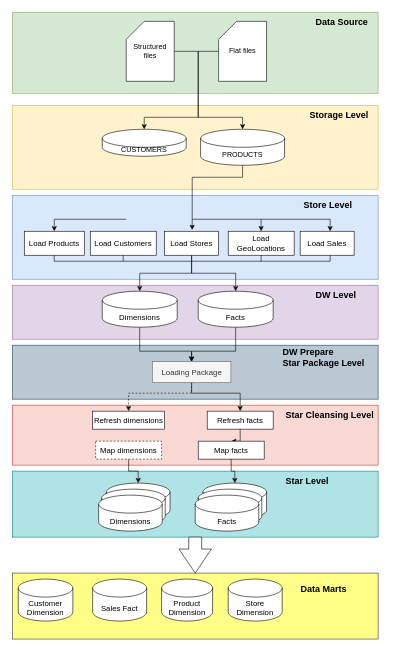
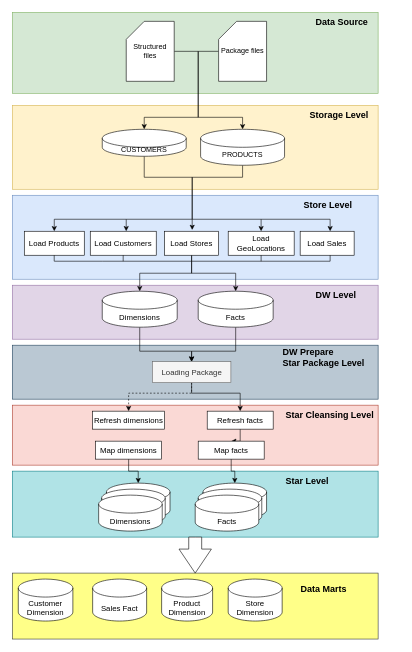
node "Flat files": label "Flat files" -> "Package files"
edge "CUSTOMERS" -> "Load Customers": added
node "Map dimensions": style dashed -> solid
